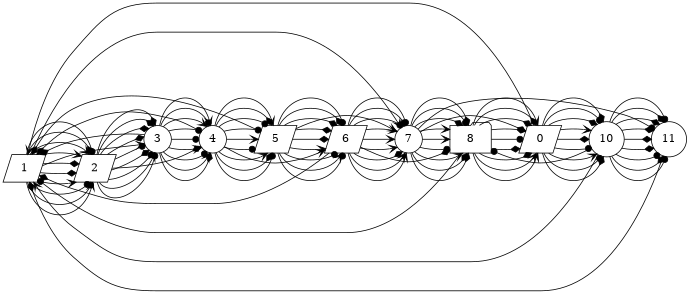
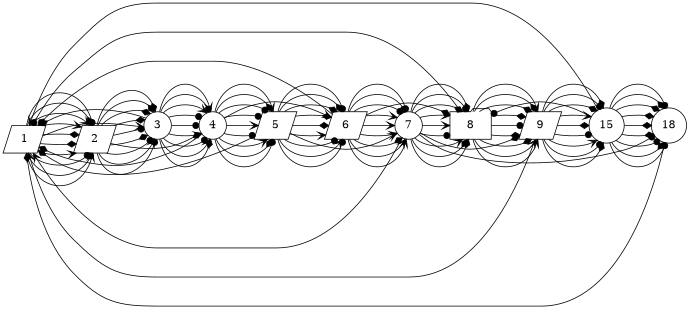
edge "1" -> "7": reversed
node "0": label "0" -> "9"
node "10": label "10" -> "15"
node "11": label "11" -> "18"
